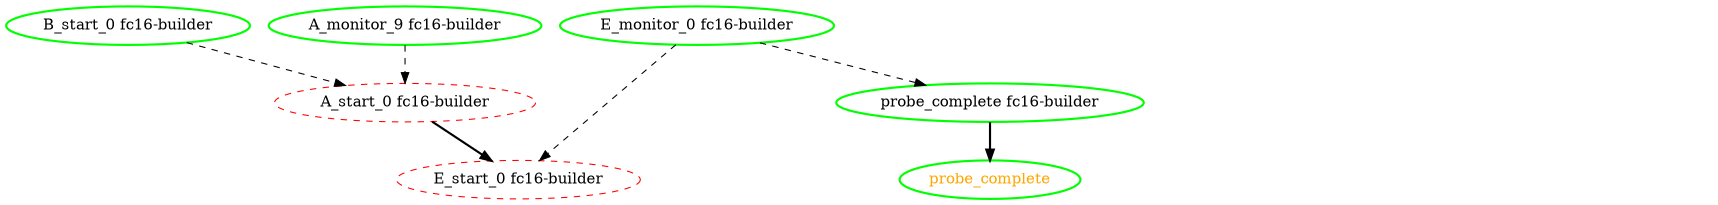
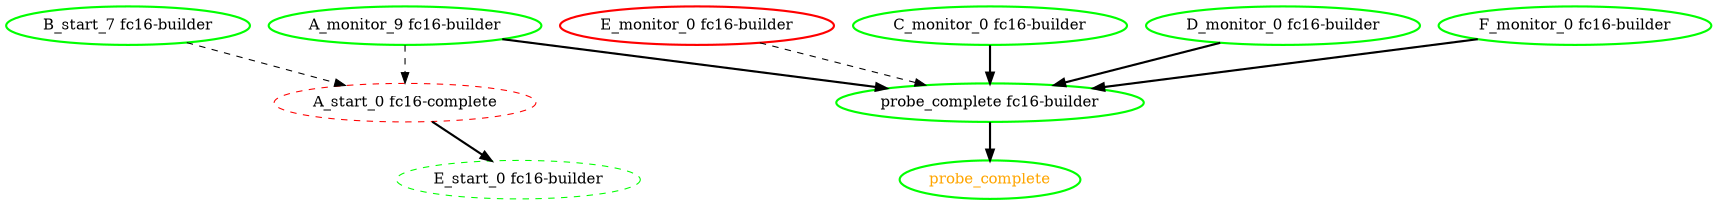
node "B_start_0 fc16-builder": label "B_start_0 fc16-builder" -> "B_start_7 fc16-builder"
node "E_monitor_0 fc16-builder": color green -> red
node "C_monitor_0 fc16-builder": added
node "D_monitor_0 fc16-builder": added
node "F_monitor_0 fc16-builder": added
edge "A_monitor_9 fc16-builder" -> "probe_complete fc16-builder": added
edge "E_monitor_0 fc16-builder" -> "E_start_0 fc16-builder": removed
node "A_start_0 fc16-builder": label "A_start_0 fc16-builder" -> "A_start_0 fc16-complete"
node "E_start_0 fc16-builder": color red -> green
